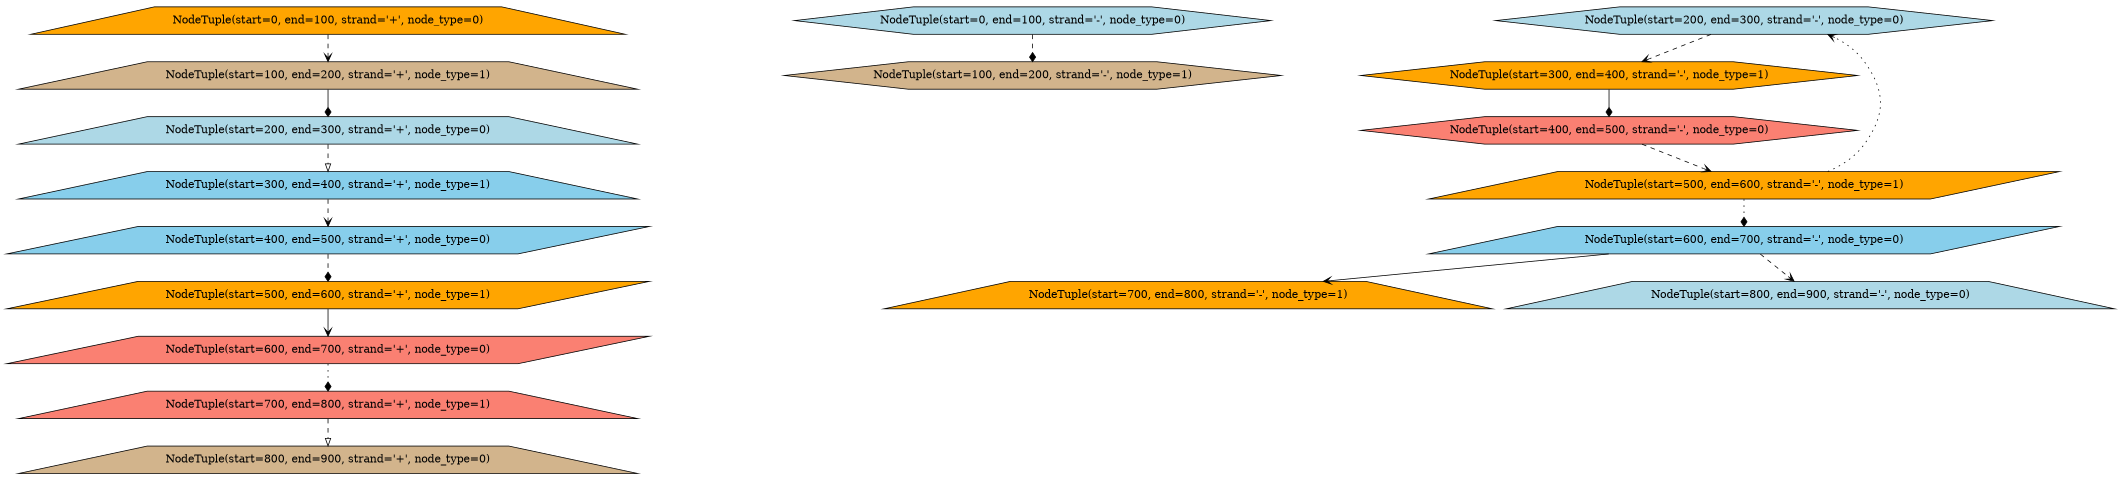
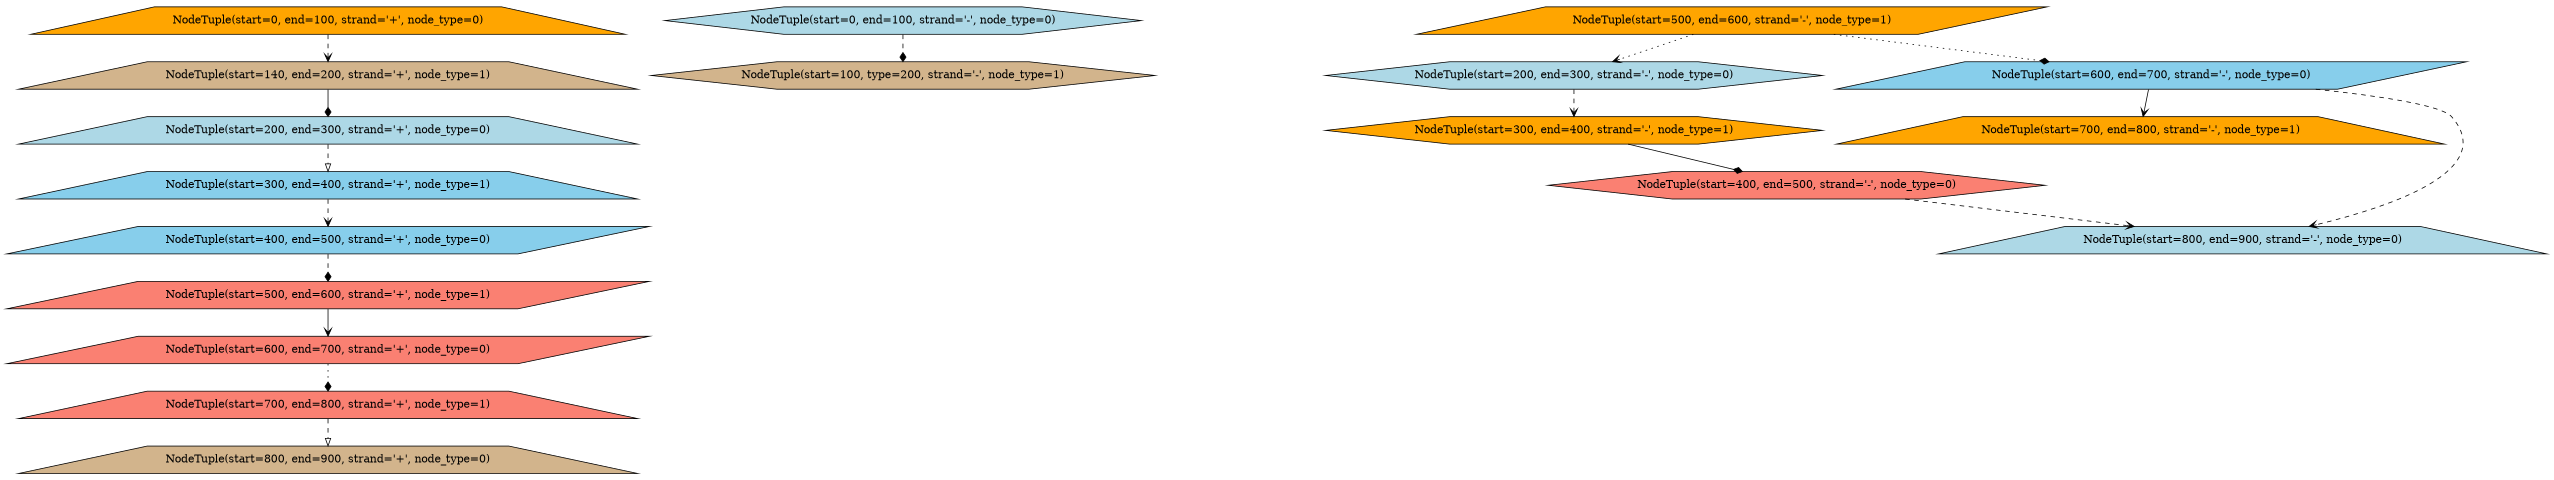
node "NodeTuple(start=100, end=200, strand='+', node_type=1)": label "NodeTuple(start=100, end=200, strand='+', node_type=1)" -> "NodeTuple(start=140, end=200, strand='+', node_type=1)"
node "NodeTuple(start=100, end=200, strand='-', node_type=1)": label "NodeTuple(start=100, end=200, strand='-', node_type=1)" -> "NodeTuple(start=100, type=200, strand='-', node_type=1)"
edge "NodeTuple(start=400, end=500, strand='-', node_type=0)" -> "NodeTuple(start=500, end=600, strand='-', node_type=1)": now "NodeTuple(start=400, end=500, strand='-', node_type=0)" -> "NodeTuple(start=800, end=900, strand='-', node_type=0)"
node "NodeTuple(start=500, end=600, strand='+', node_type=1)": fillcolor orange -> salmon
